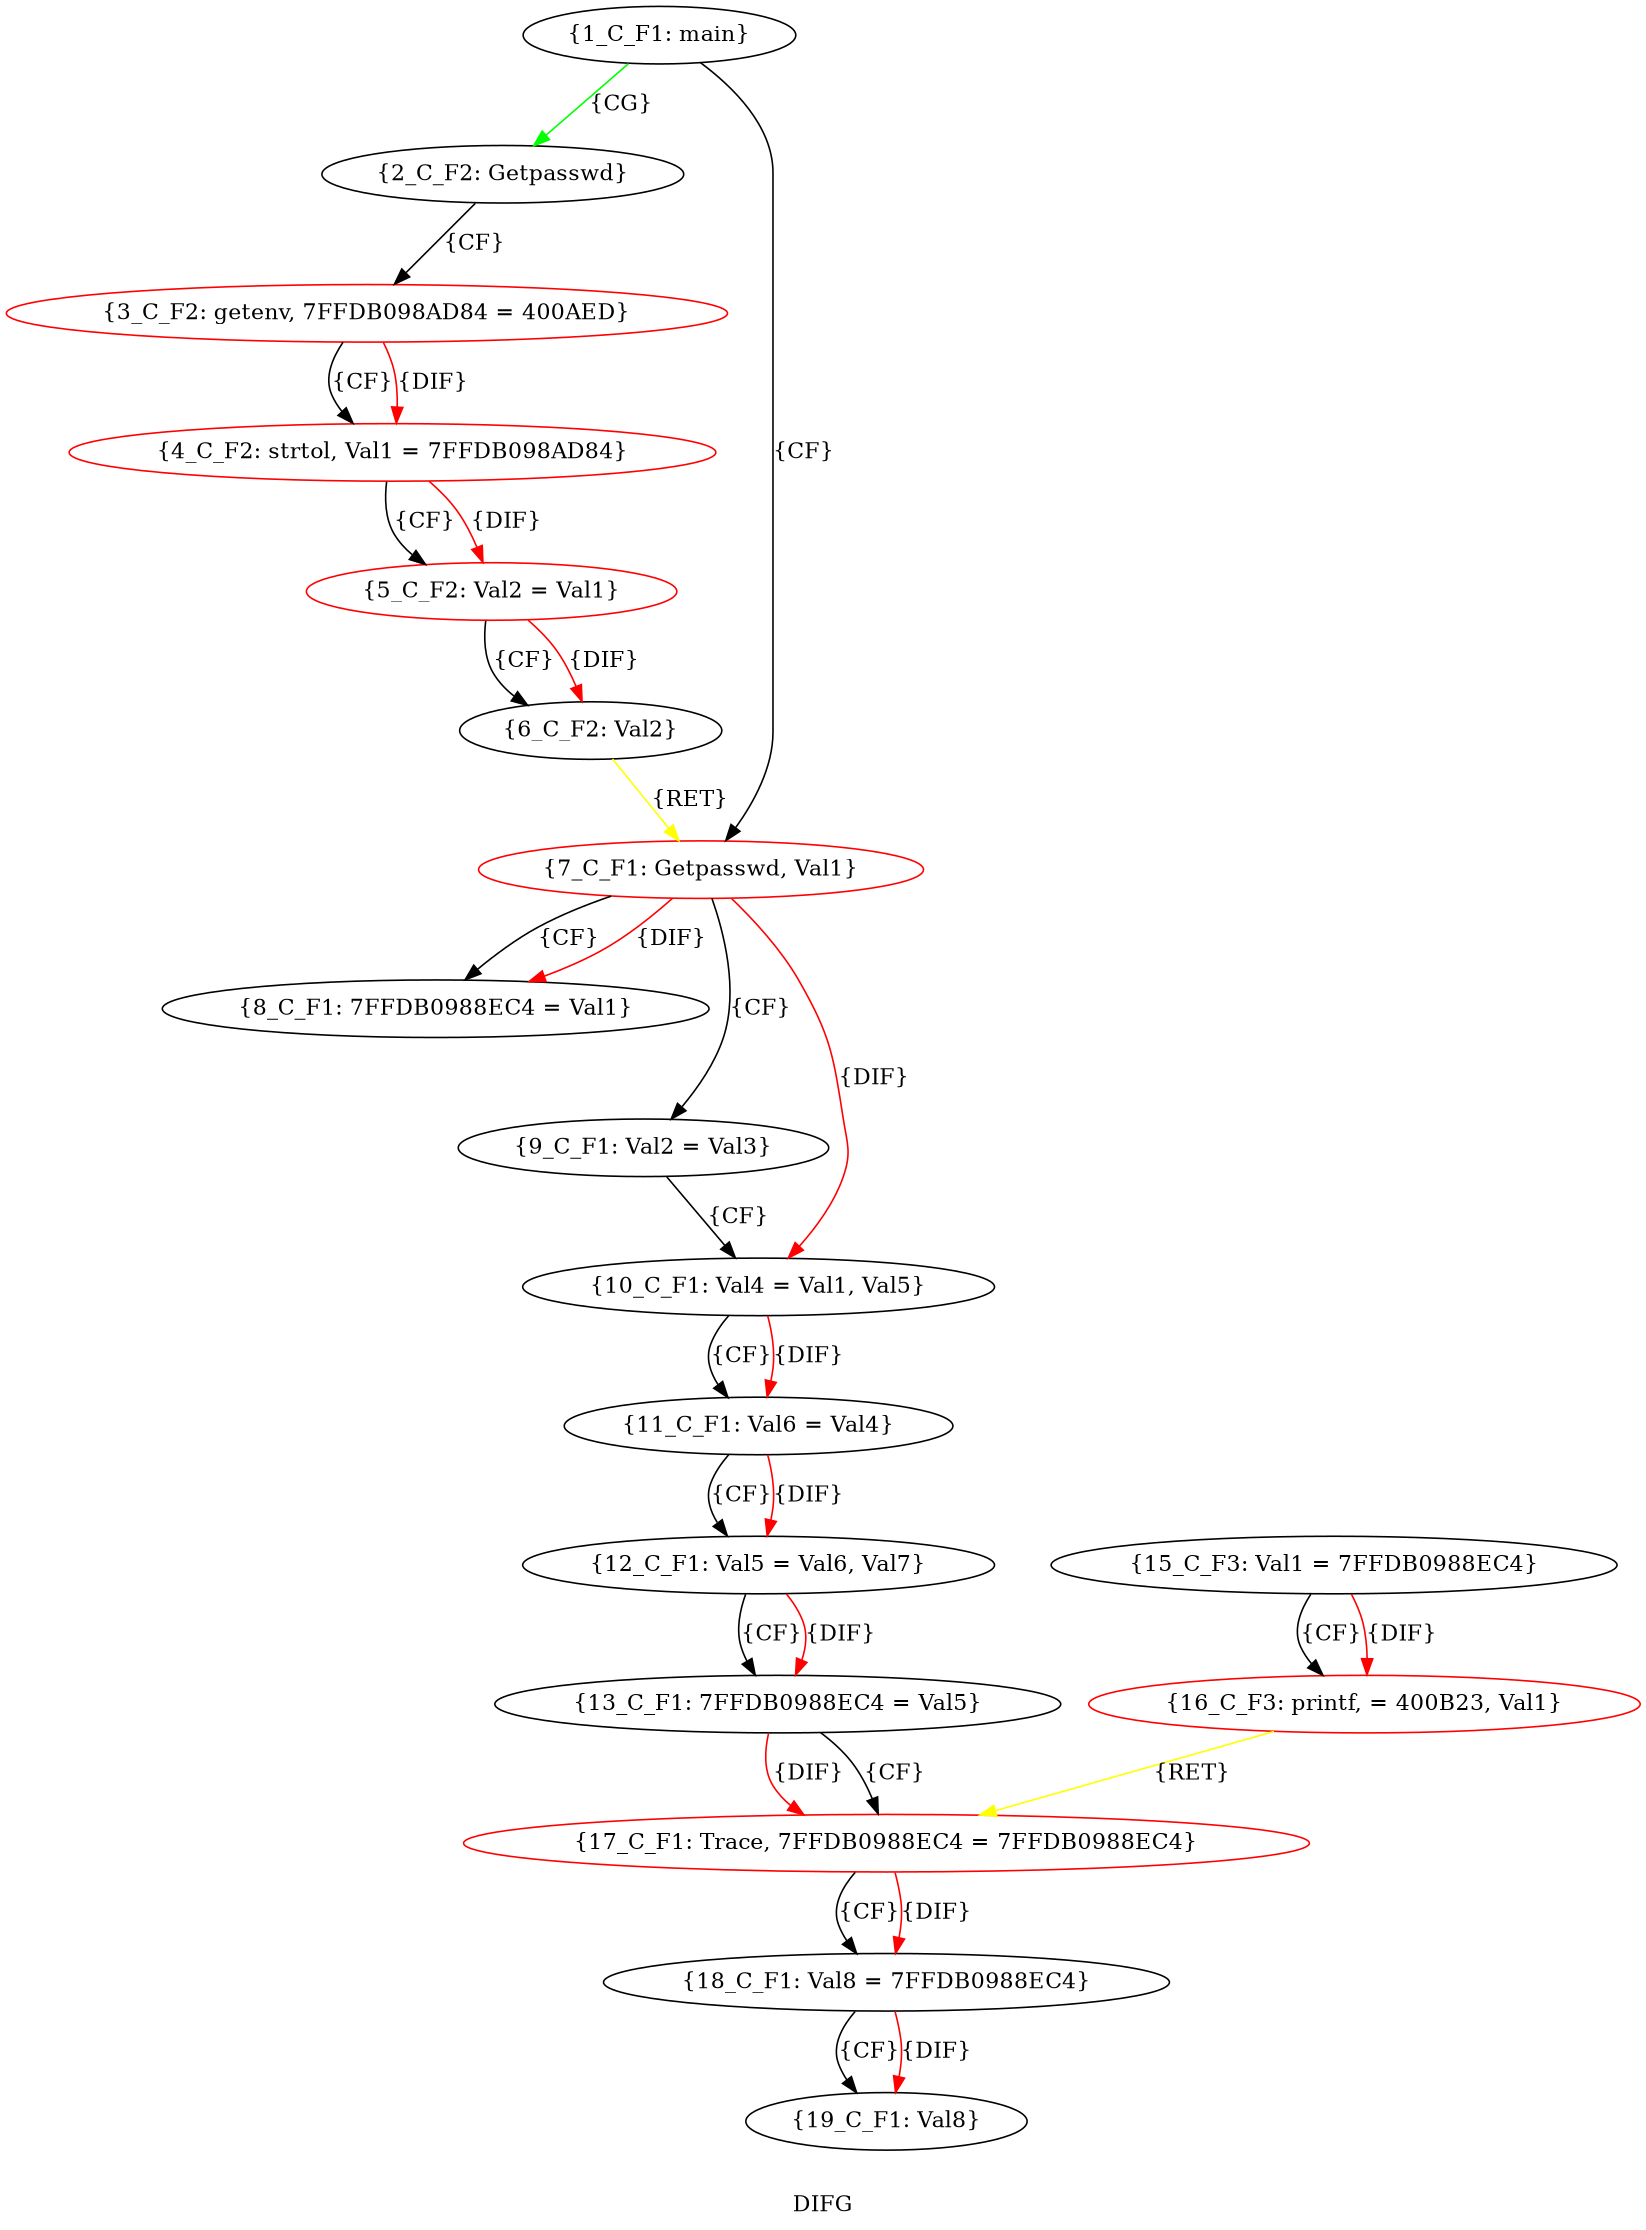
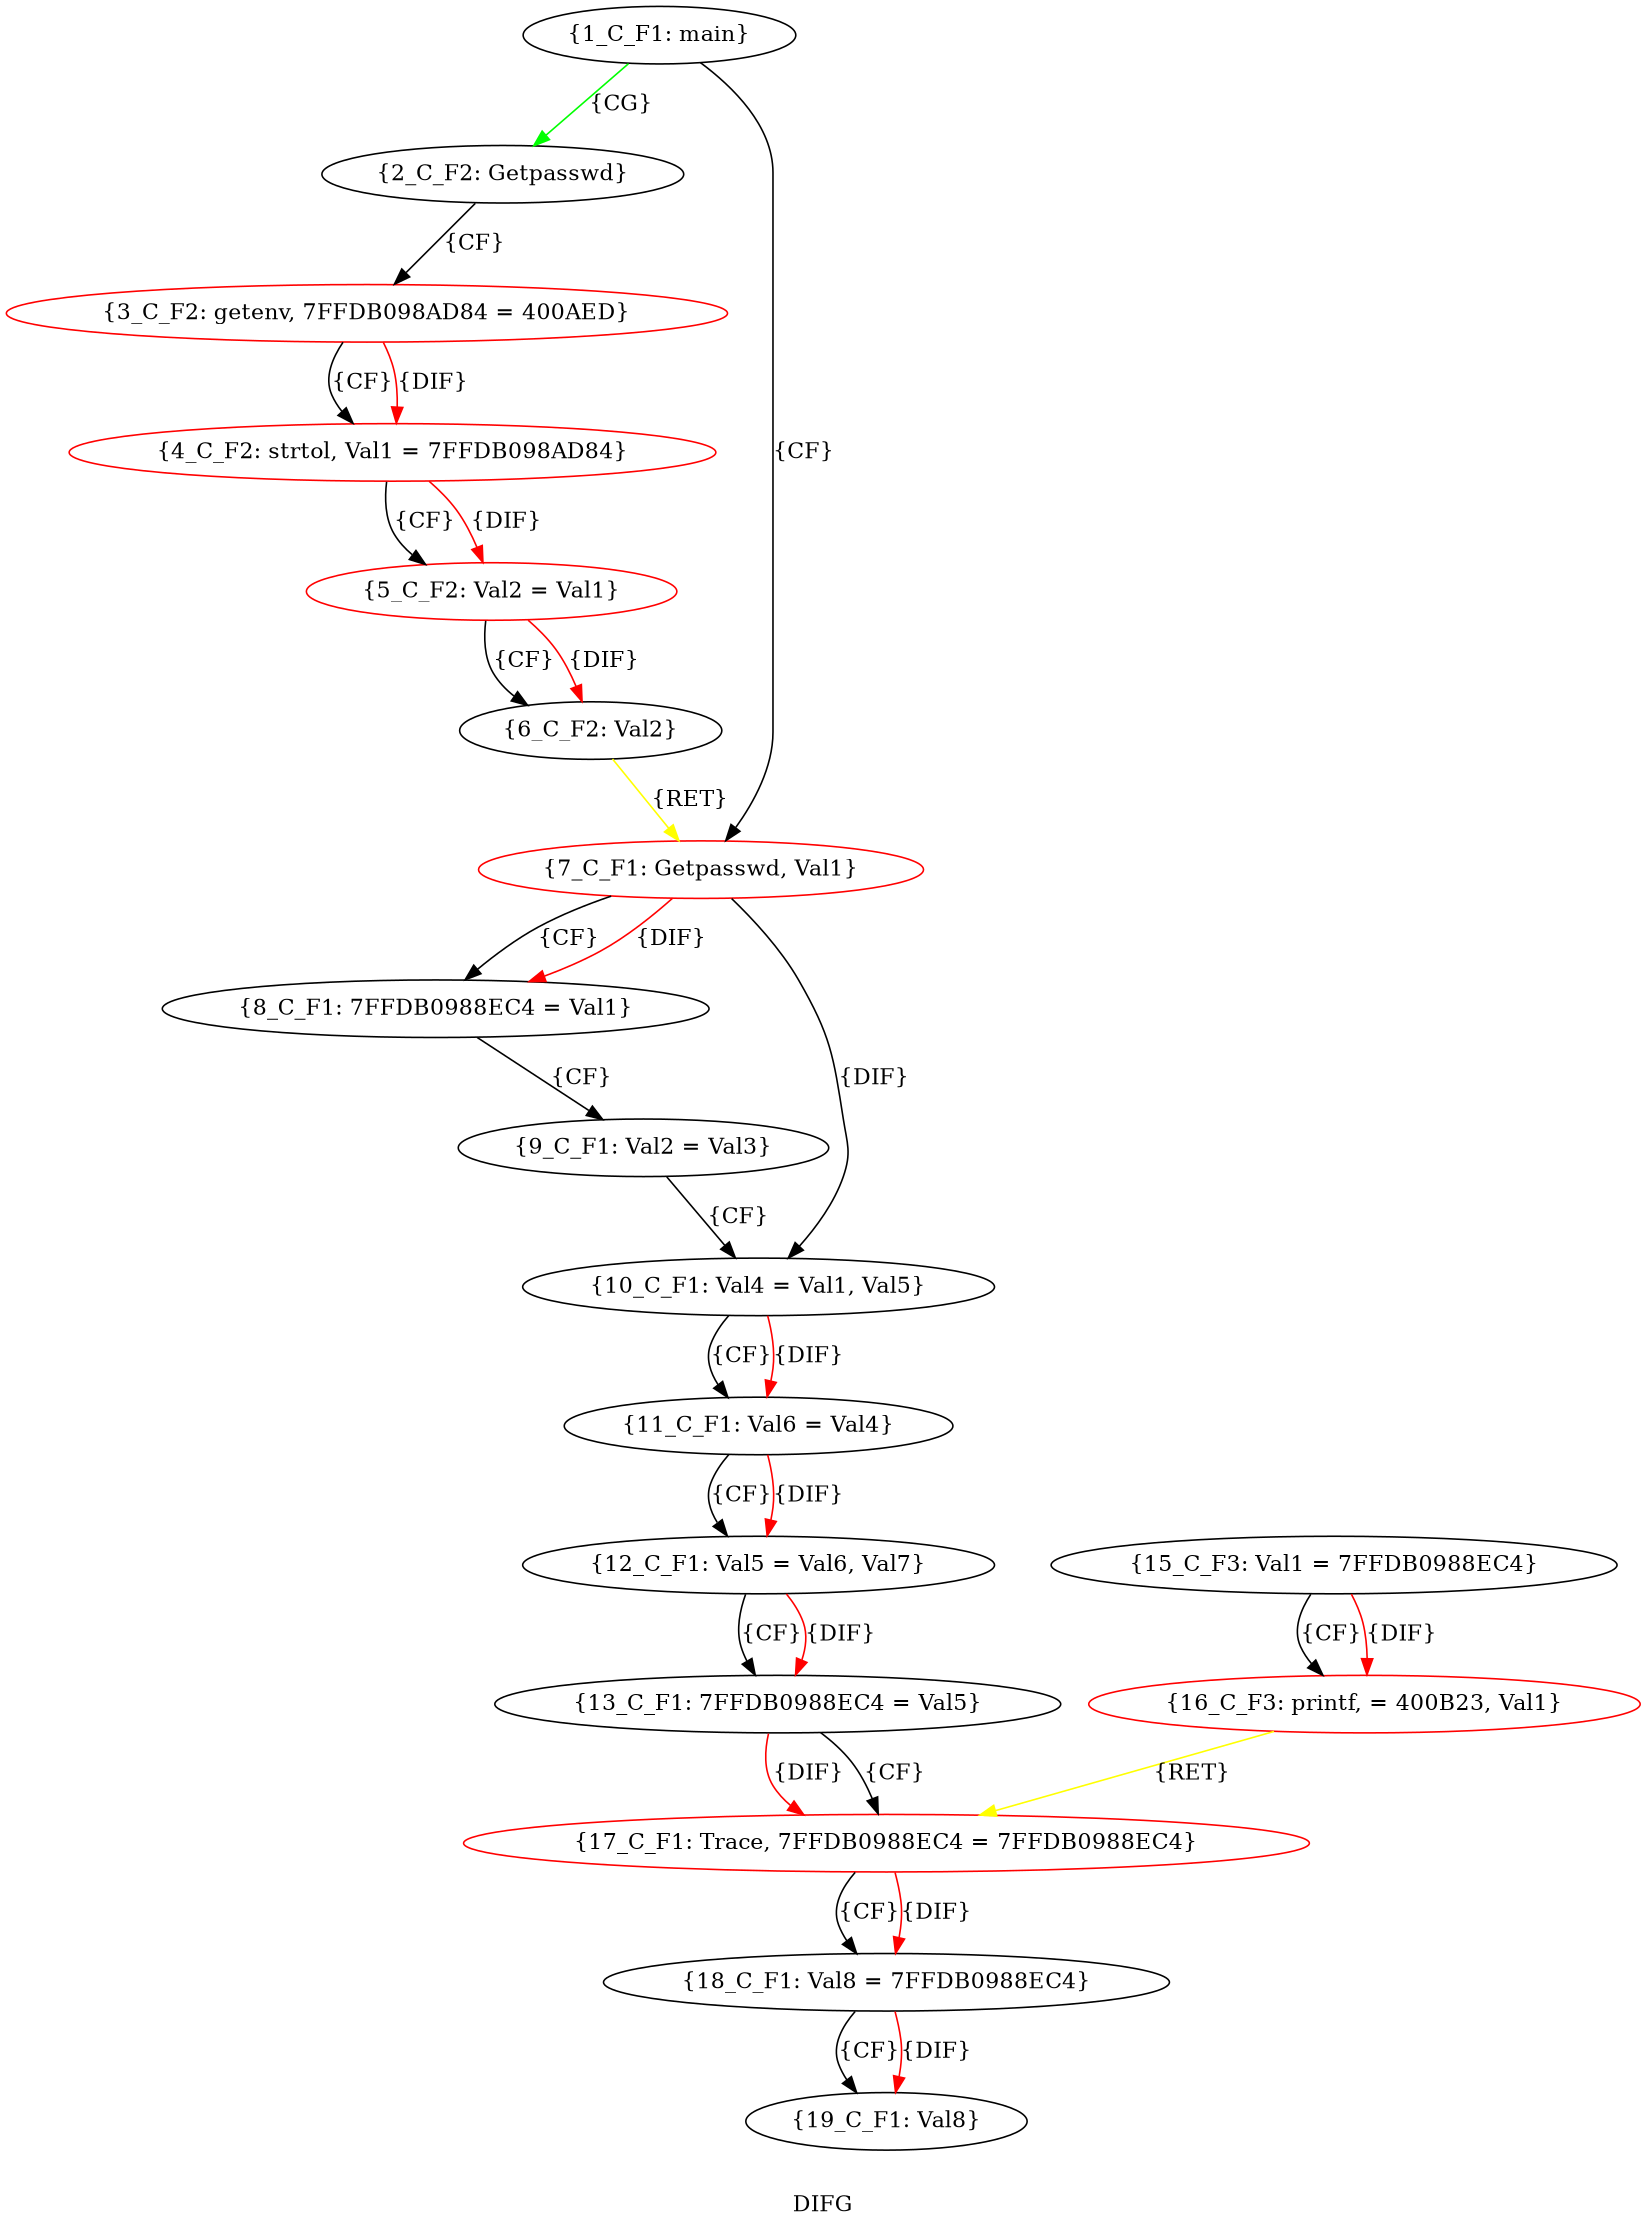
edge "{7_C_F1: Getpasswd, Val1}" -> "{9_C_F1: Val2 = Val3}": now "{8_C_F1: 7FFDB0988EC4 = Val1}" -> "{9_C_F1: Val2 = Val3}"
edge "{7_C_F1: Getpasswd, Val1}" -> "{10_C_F1: Val4 = Val1, Val5}": color red -> black
